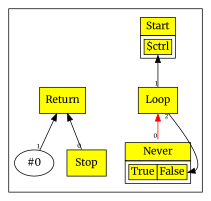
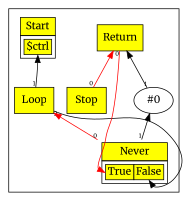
edge "Return" -> "Never": added
edge "Never" -> "#0": added
edge "Stop" -> "Return": color black -> red
